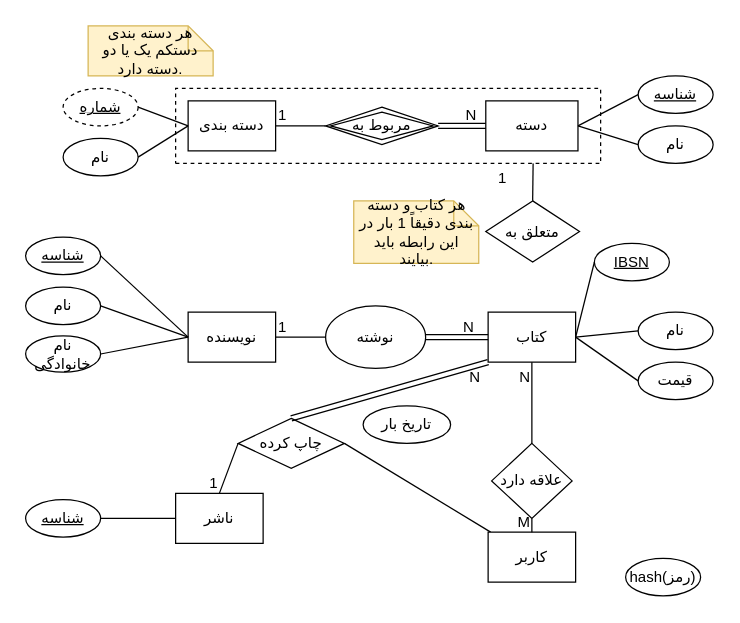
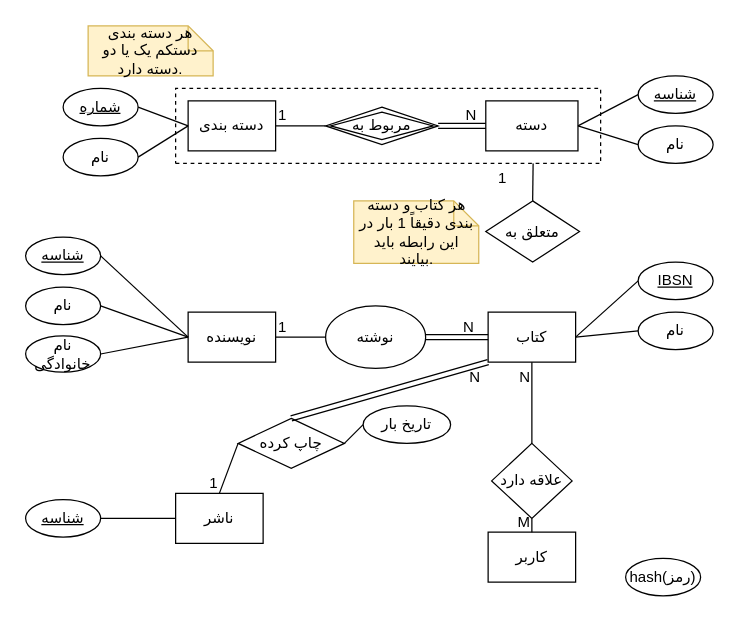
node "شماره": style dashed -> solid
node "IBSN": moved (632, 262) -> (676, 281)
edge "کتاب" -- "قیمت": removed
node "قیمت": removed
edge "چاپ کرده" -- "کاربر": now "چاپ کرده" -- "تاریخ بار"
